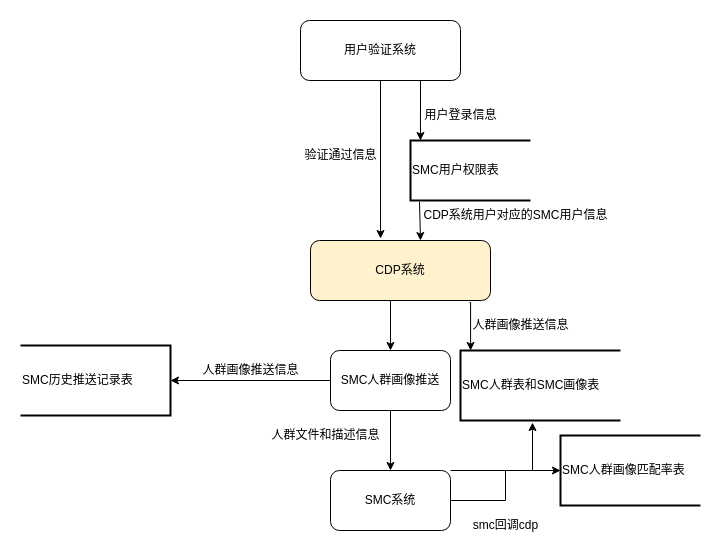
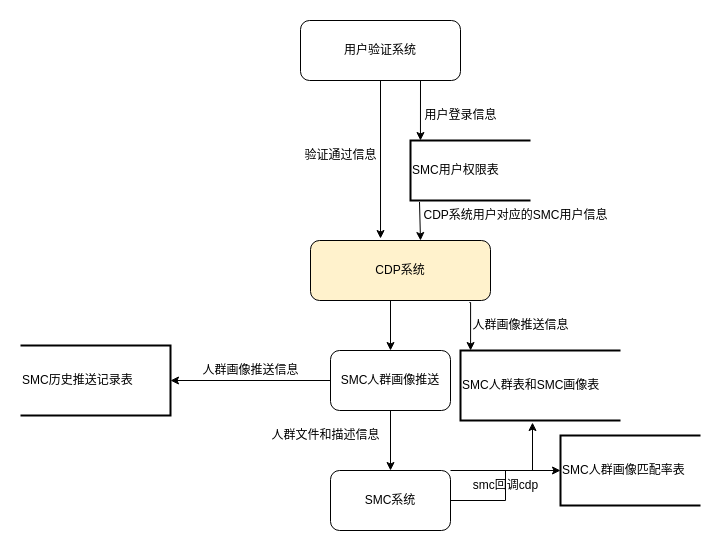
node "smc回调cdp": moved (506, 526) -> (506, 486)
